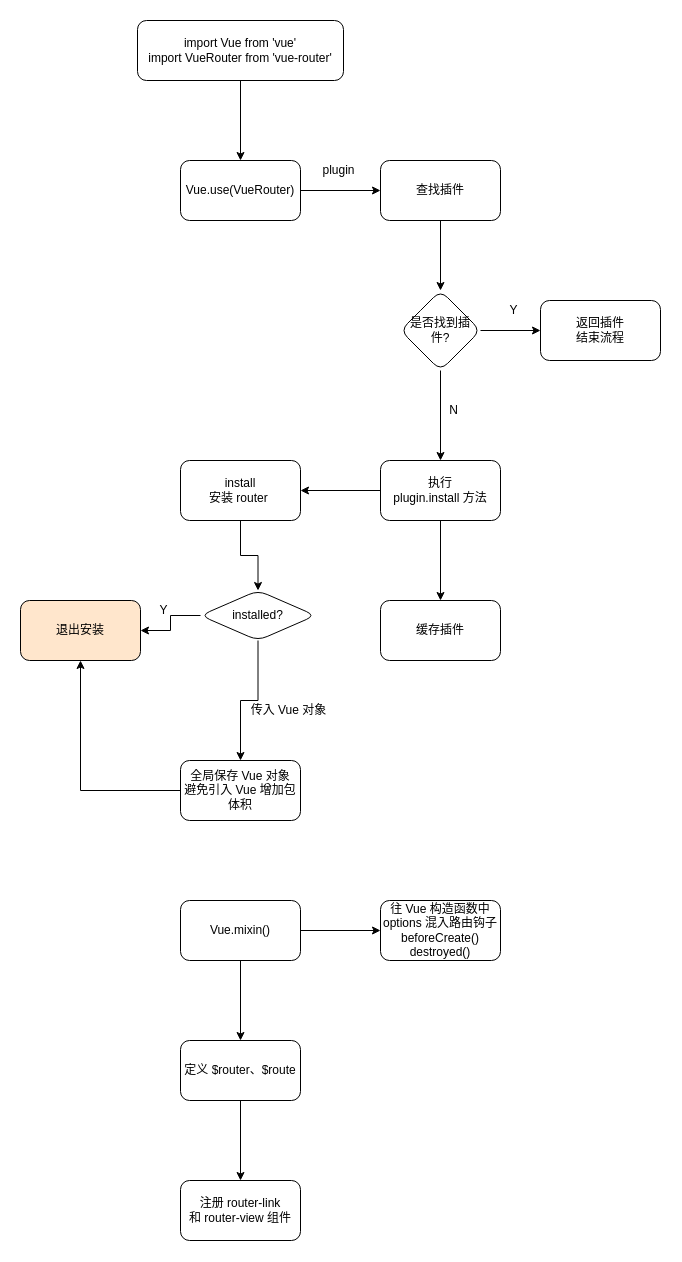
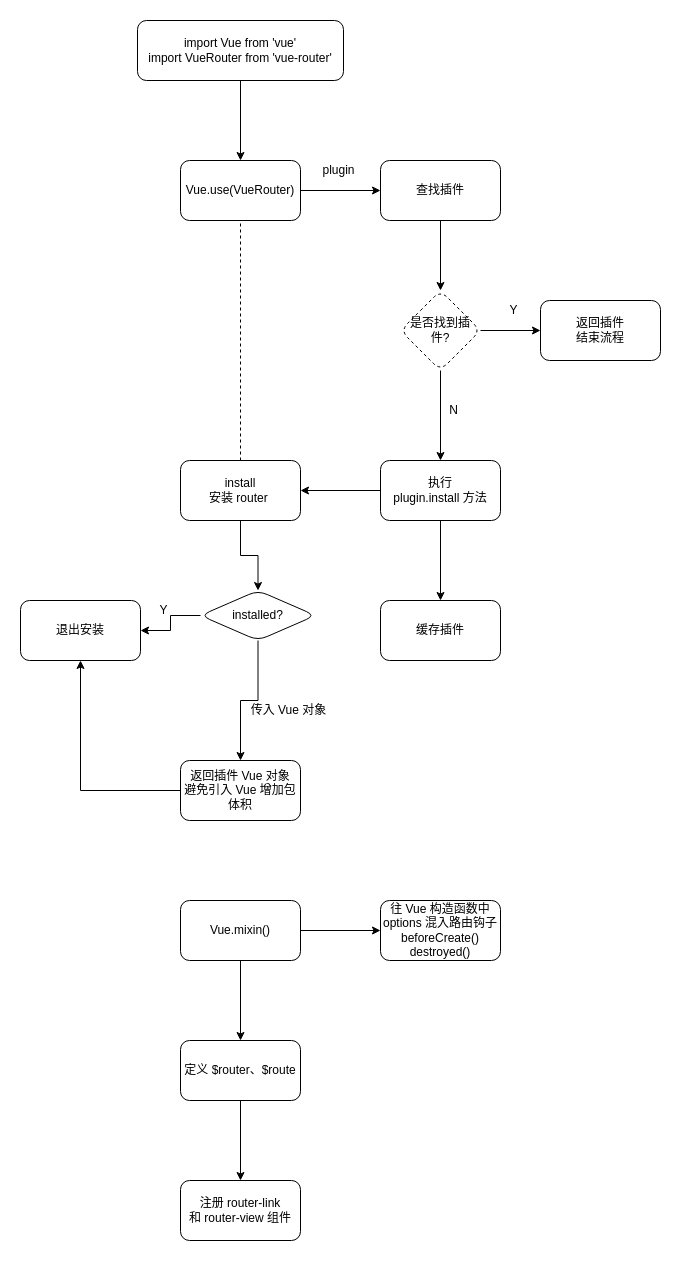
node "是否找到插件?": style solid -> dashed
edge "Vue.use(VueRouter)" -- "install 安装 router": added
node "退出安装": fillcolor #ffe6cc -> #ffffff
node "全局保存 Vue 对象 避免引入 Vue 增加包体积": label "全局保存 Vue 对象 避免引入 Vue 增加包体积" -> "返回插件 Vue 对象 避免引入 Vue 增加包体积"
